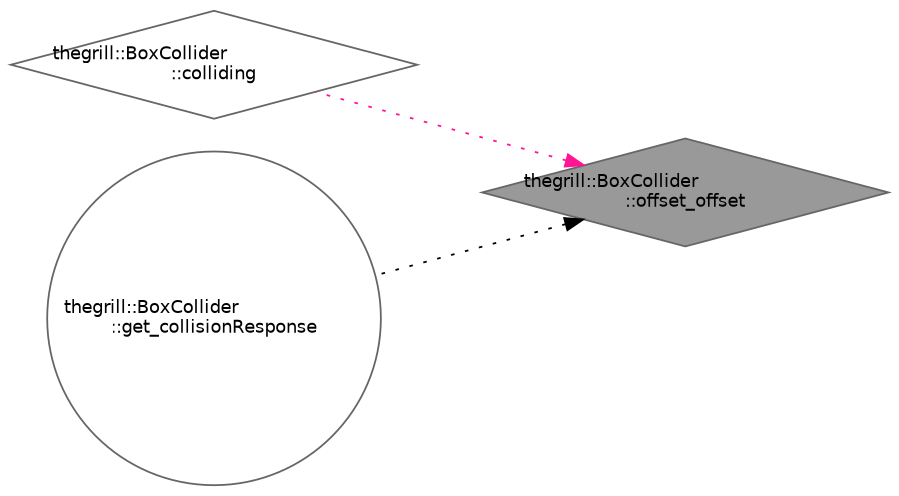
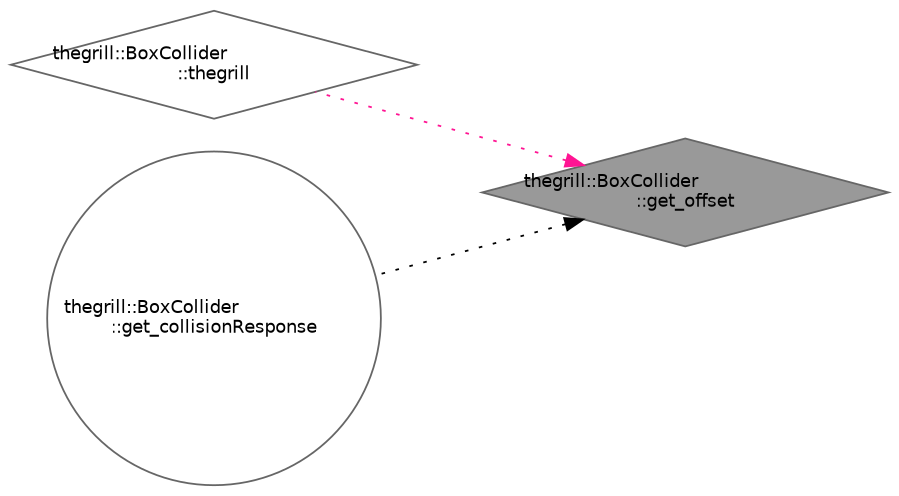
node "thegrill::BoxCollider ::colliding": label "thegrill::BoxCollider ::colliding" -> "thegrill::BoxCollider ::thegrill"
node "thegrill::BoxCollider ::offset_offset": label "thegrill::BoxCollider ::offset_offset" -> "thegrill::BoxCollider ::get_offset"
